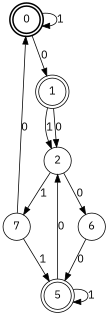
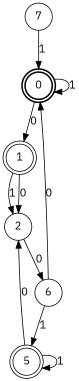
edge "7" -> "0": label "0" -> "1"
edge "2" -> "7": removed, label "1"
edge "6" -> "0": added, label "0"
edge "7" -> "5": removed, label "1"
edge "6" -> "5": label "0" -> "1"
